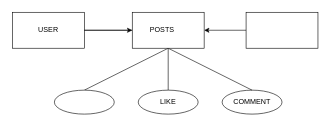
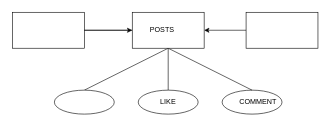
node "USER": removed
node "COMMENT": moved (252, 102) -> (258, 102)
